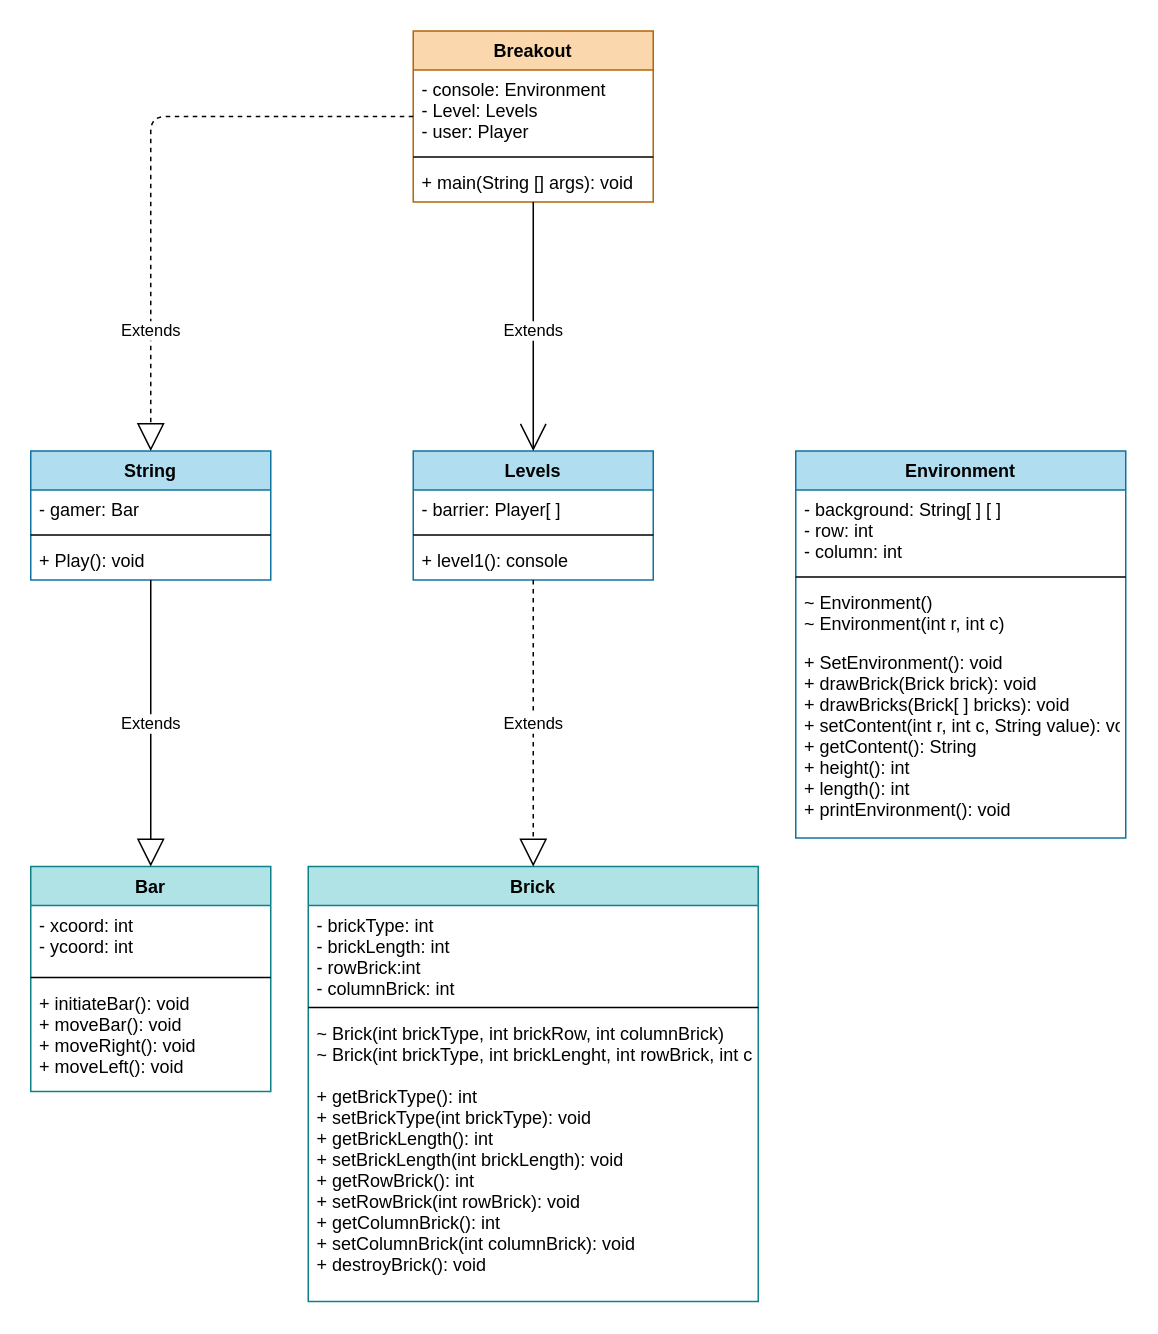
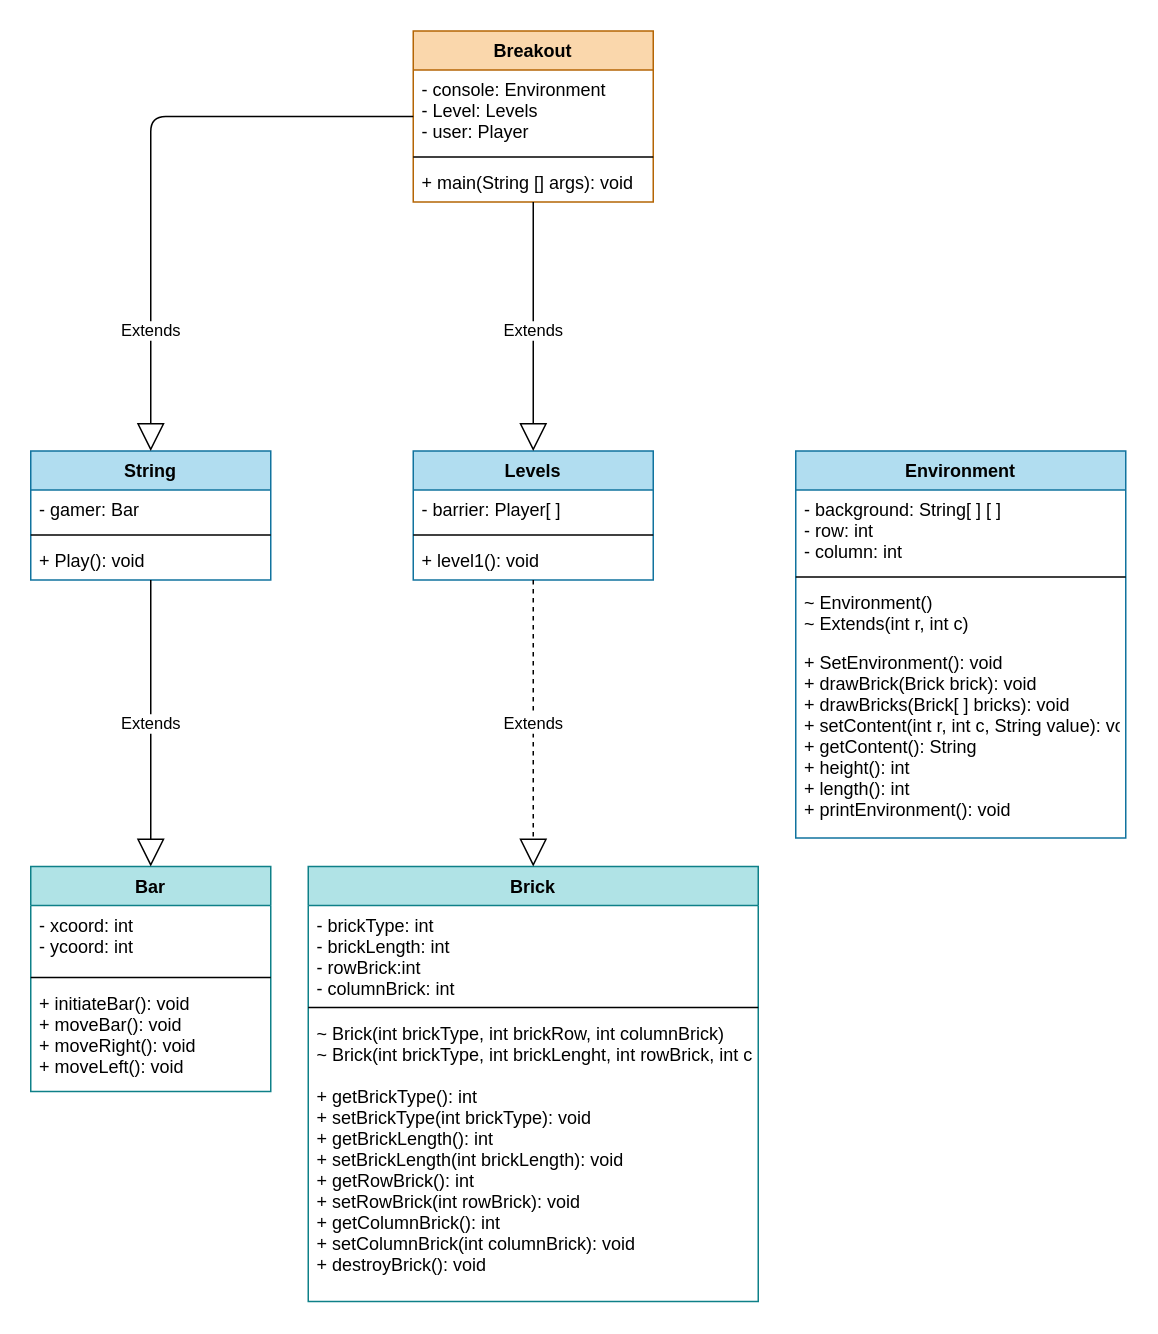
edge "Breakout" -> "String": style dashed -> solid
edge "Breakout" -> "Levels": arrowhead open -> block
node "+ level1(): console": label "+ level1(): console" -> "+ level1(): void"
node "~ Environment() ~ Environment(int r, int c)": label "~ Environment() ~ Environment(int r, int c)" -> "~ Environment() ~ Extends(int r, int c)"
